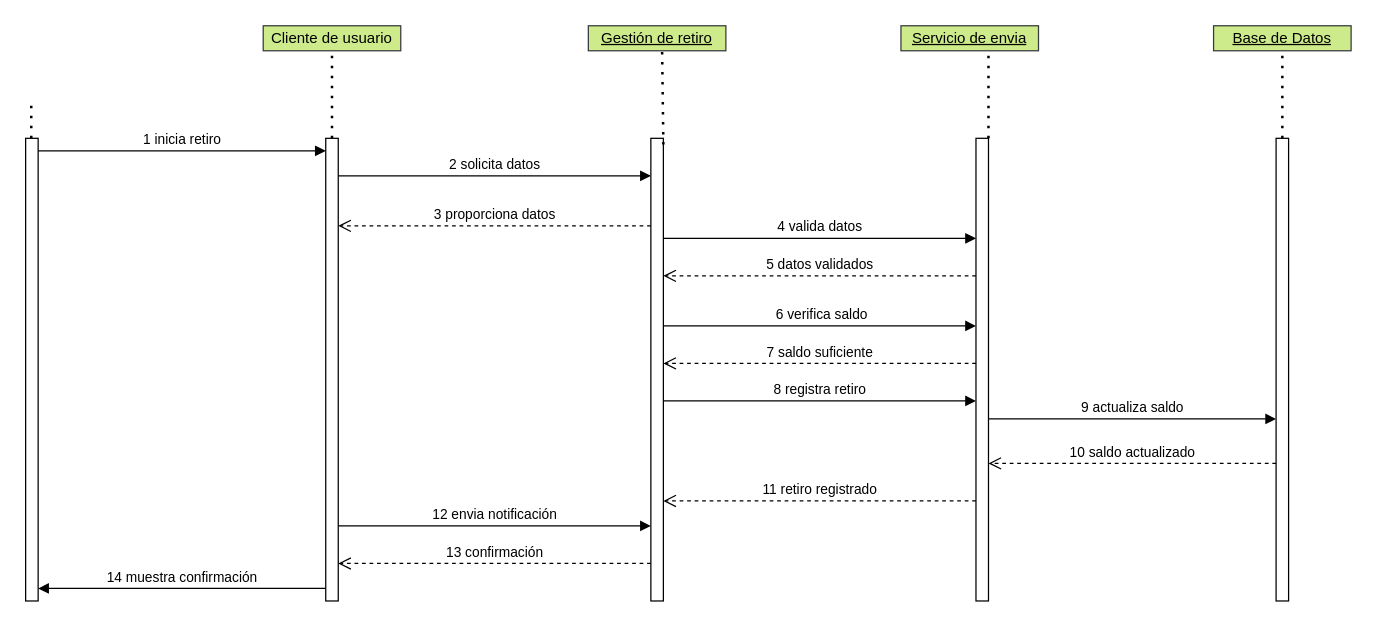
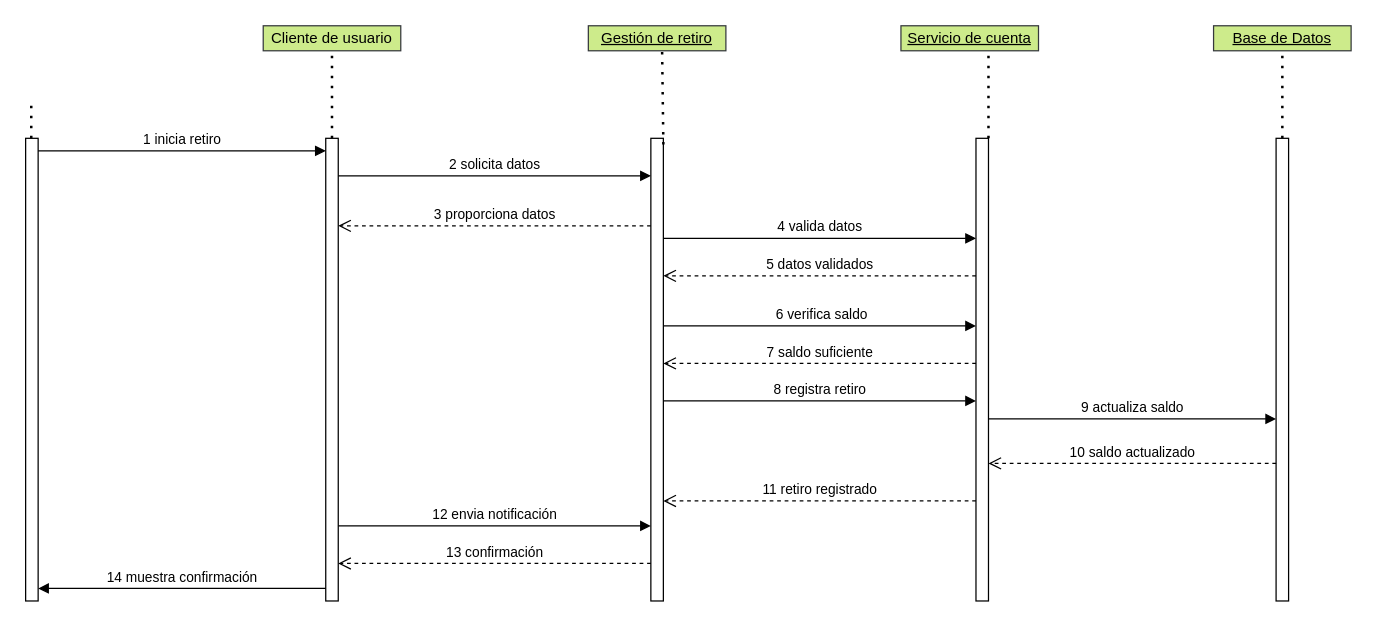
node "Servicio de envia": label "Servicio de envia" -> "Servicio de cuenta"
